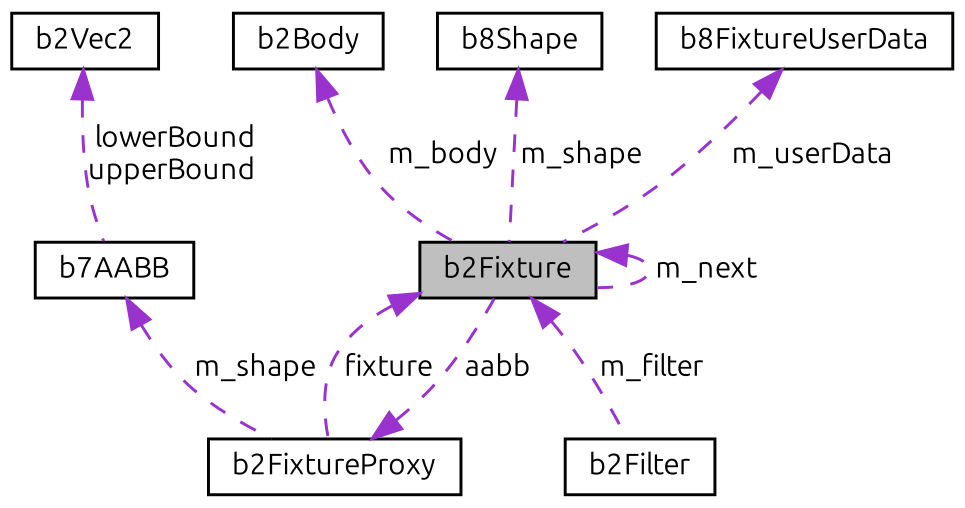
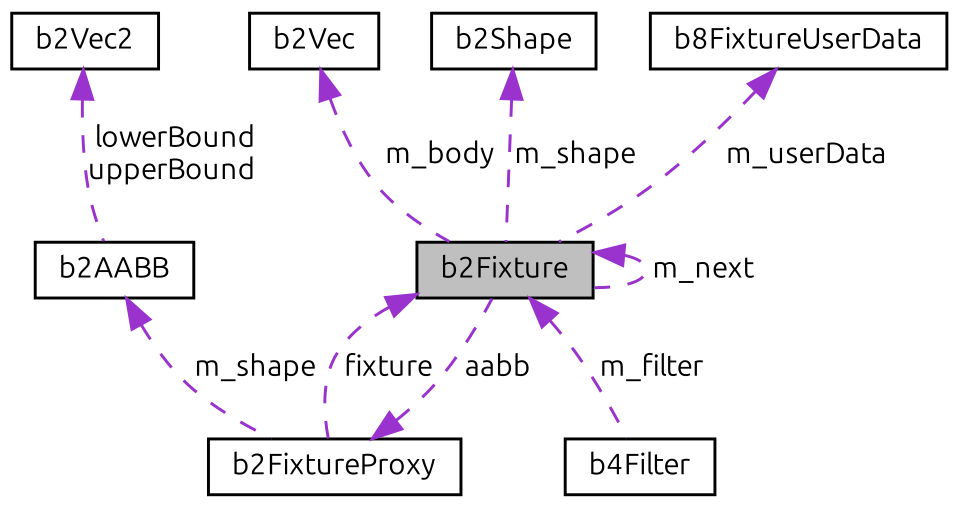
node "b2Body": label "b2Body" -> "b2Vec"
node "b8Shape": label "b8Shape" -> "b2Shape"
node "b7AABB": label "b7AABB" -> "b2AABB"
node "b2Filter": label "b2Filter" -> "b4Filter"
